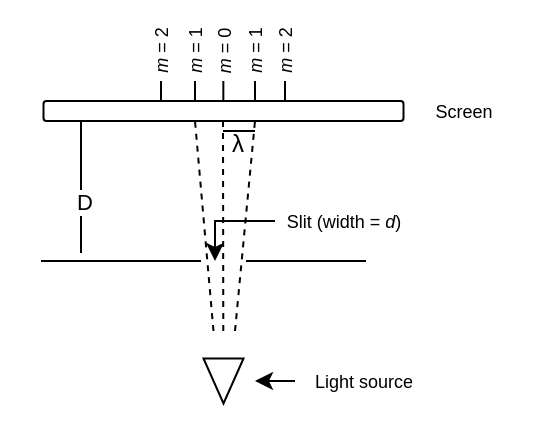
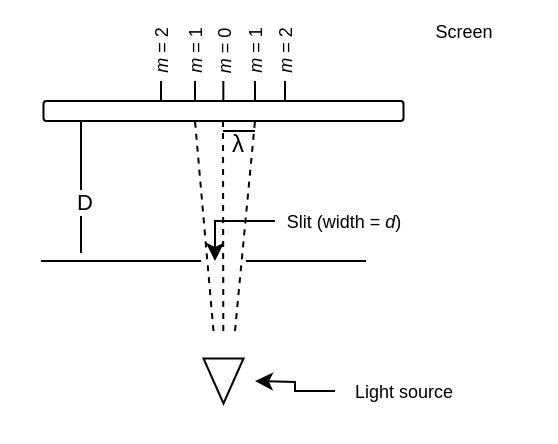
node "Screen": moved (465, 111) -> (465, 31)
node "Light source": moved (365, 381) -> (405, 391)
